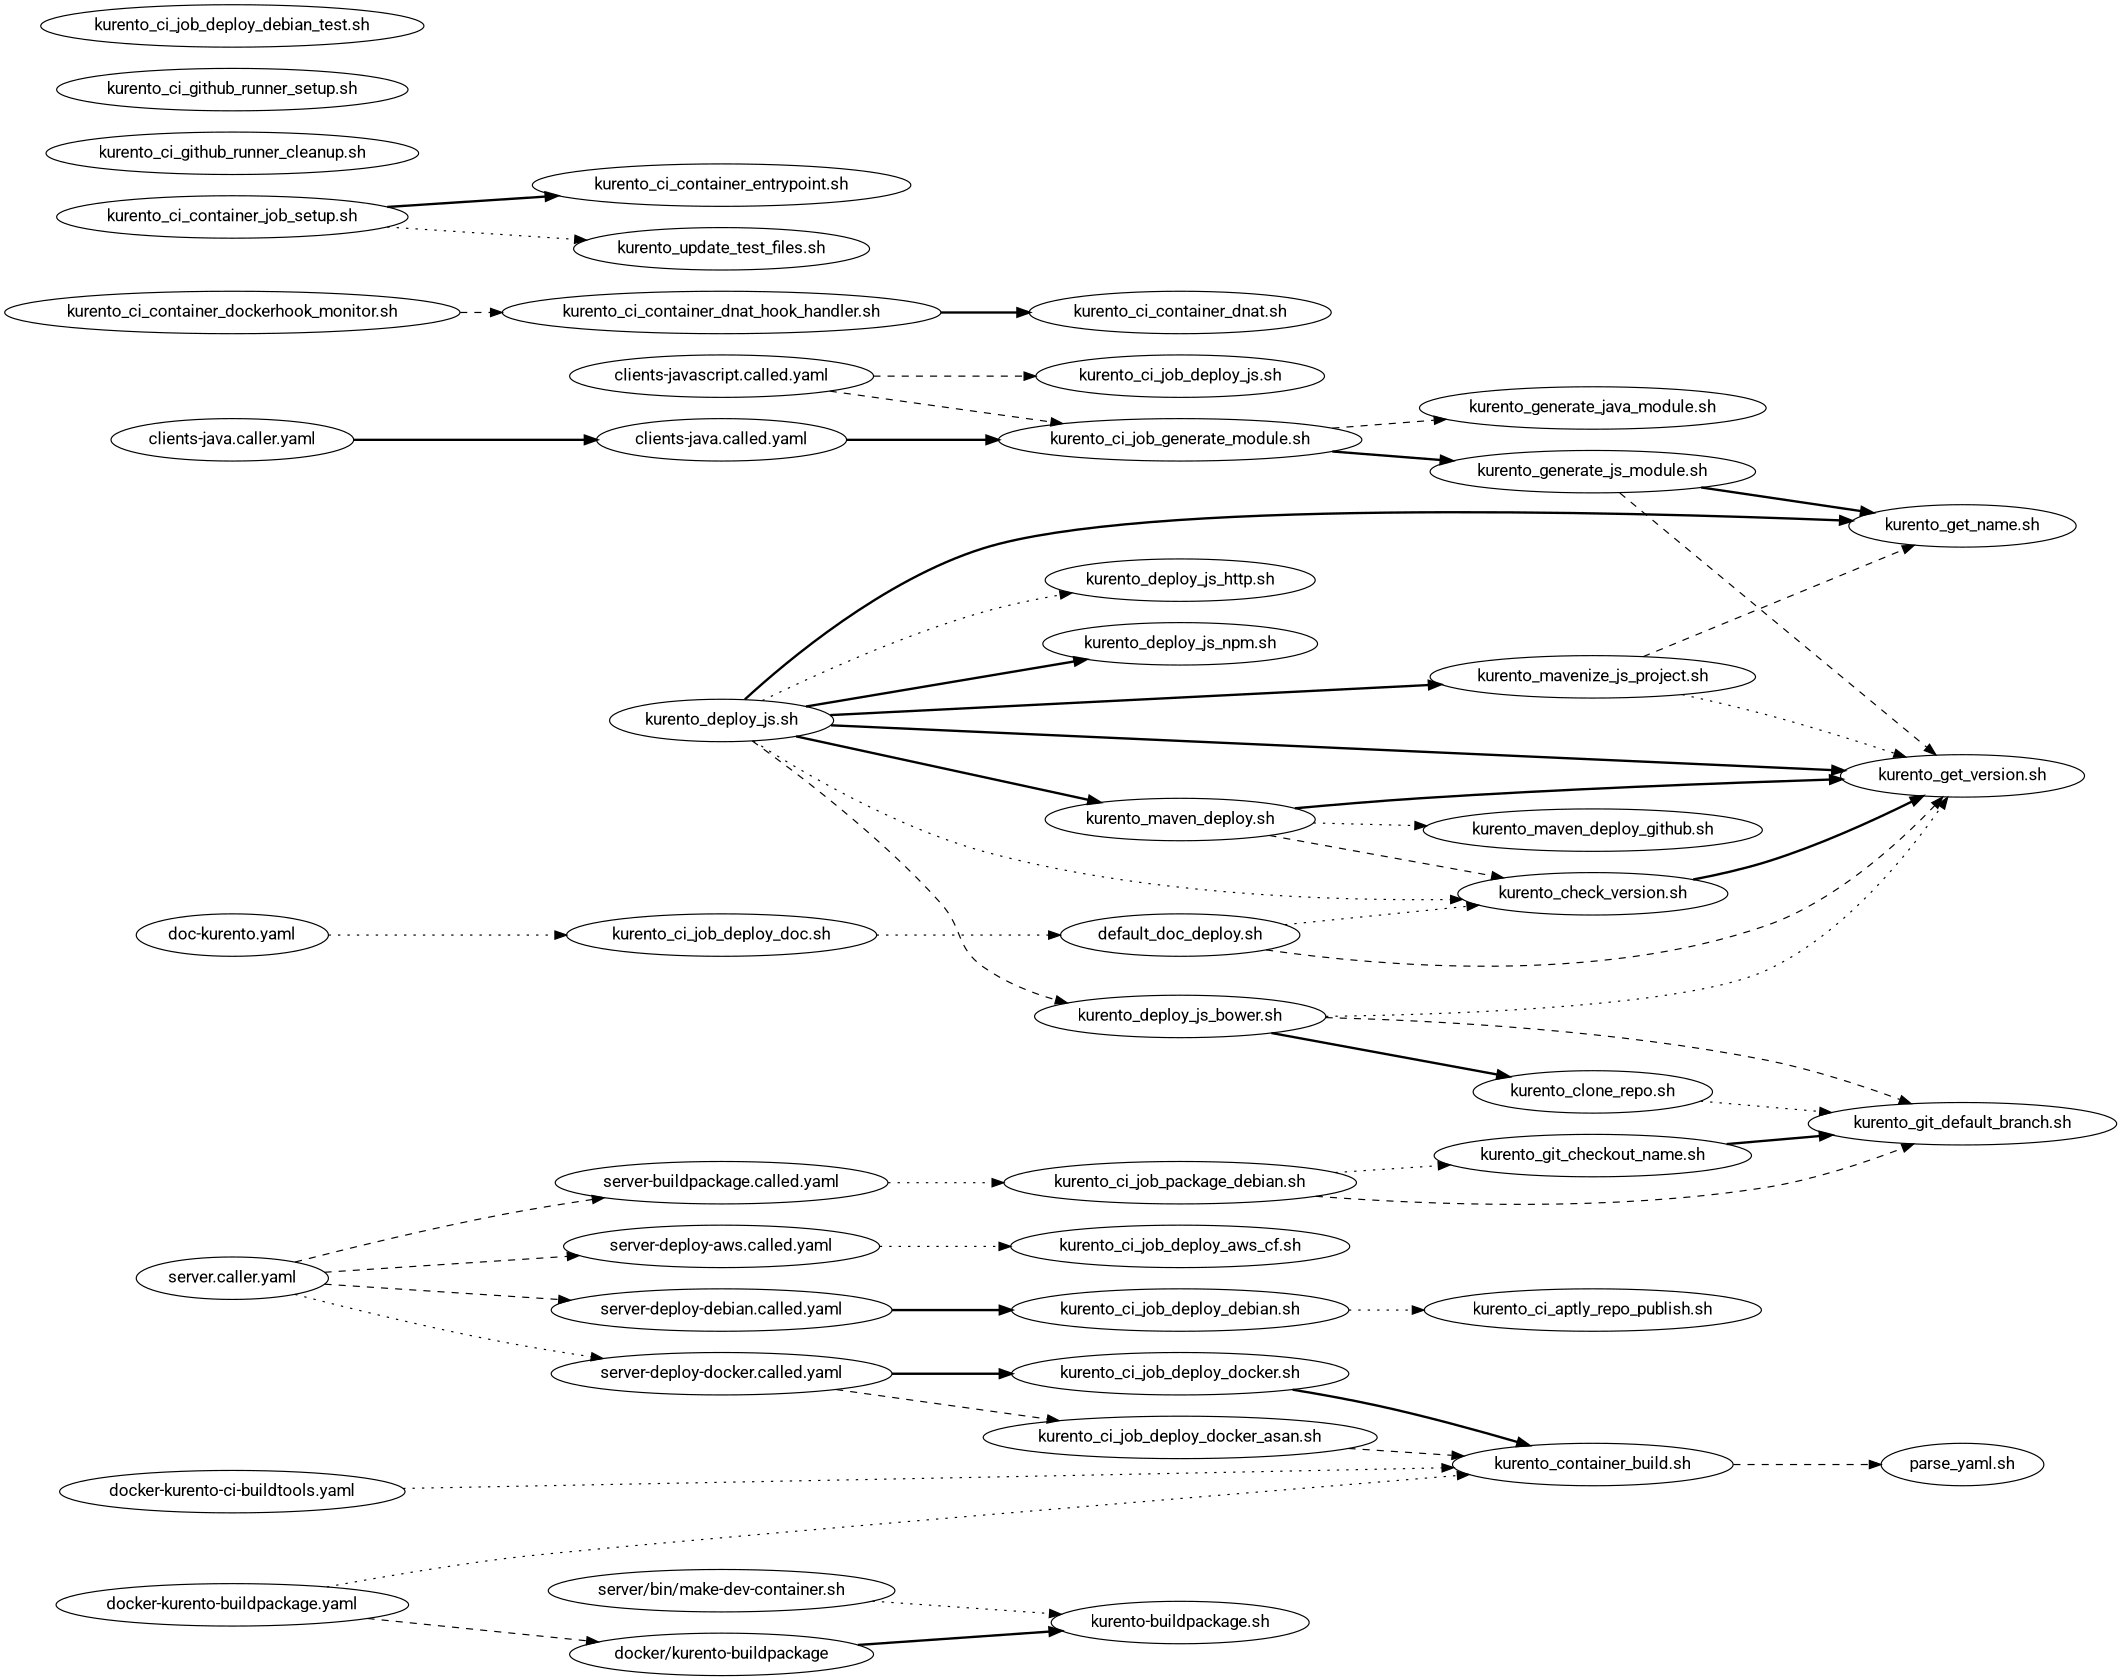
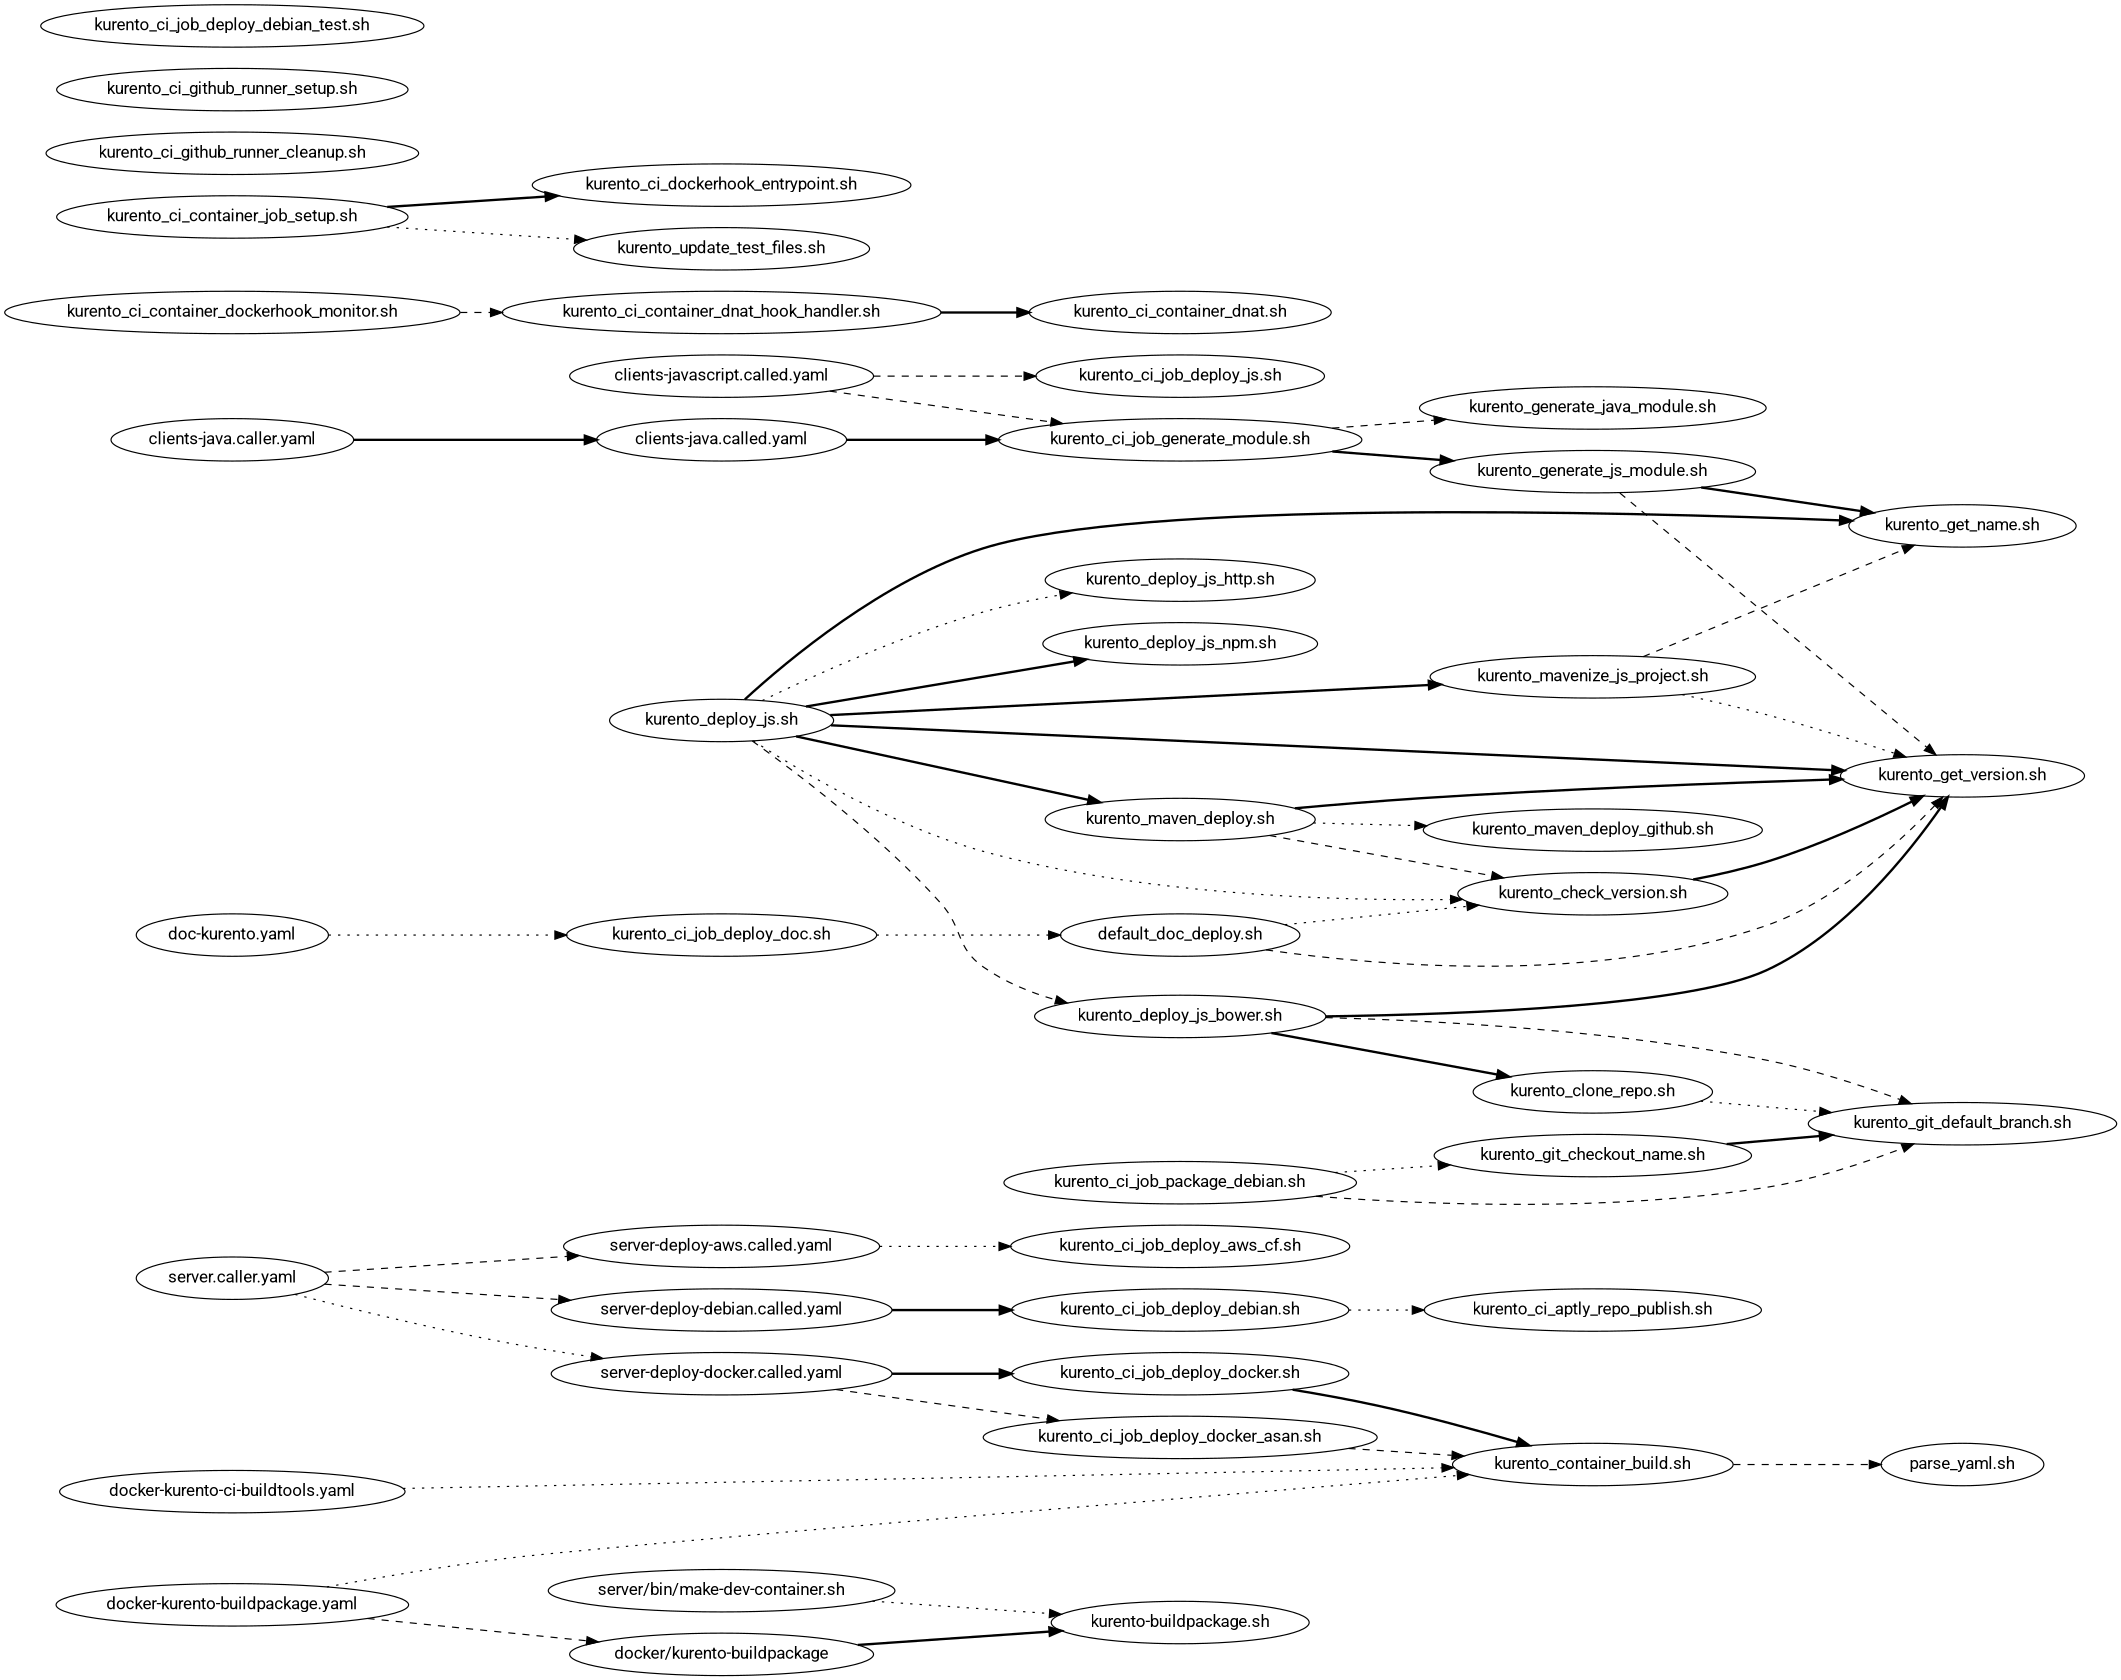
node "kurento_ci_container_entrypoint.sh": label "kurento_ci_container_entrypoint.sh" -> "kurento_ci_dockerhook_entrypoint.sh"
edge "kurento_deploy_js_bower.sh" -> "kurento_get_version.sh": style dotted -> bold
node "server-buildpackage.called.yaml": removed
